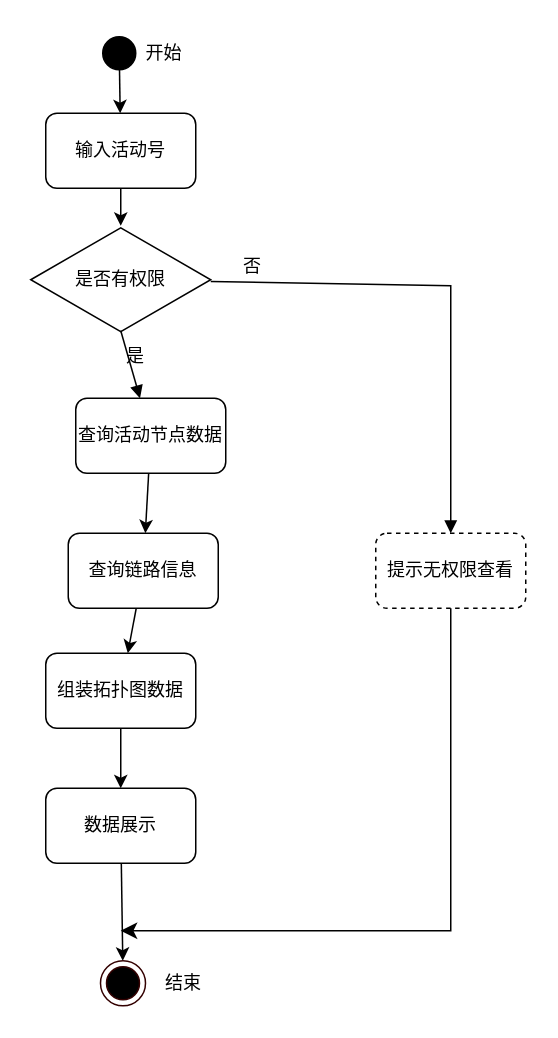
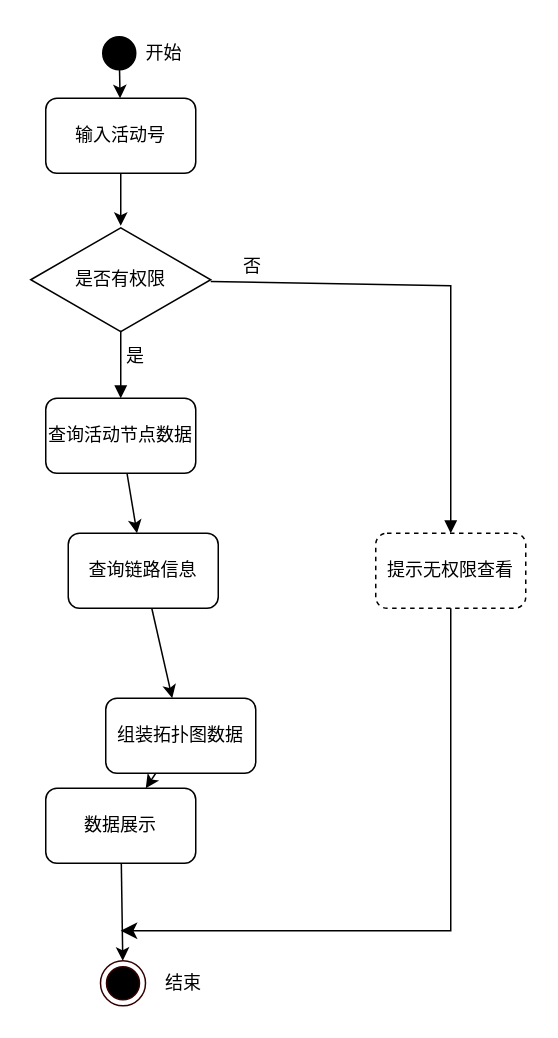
node "输入活动号": moved (121, 151) -> (121, 136)
node "查询活动节点数据": moved (151, 436) -> (121, 436)
node "组装拓扑图数据": moved (121, 691) -> (181, 736)
